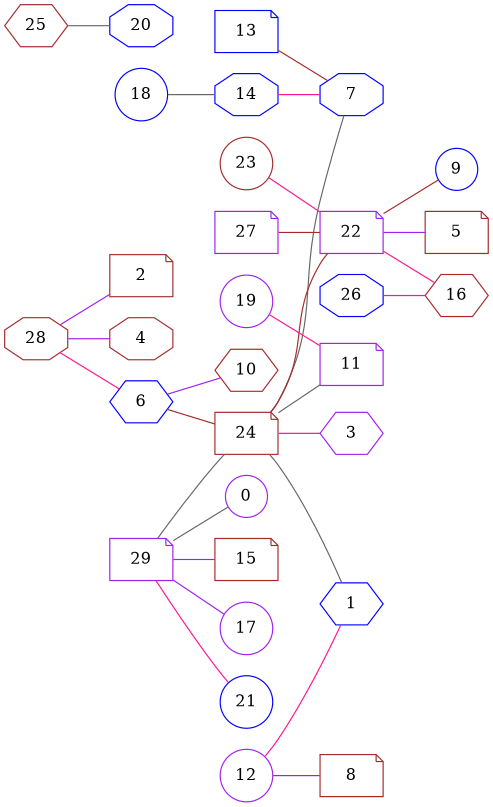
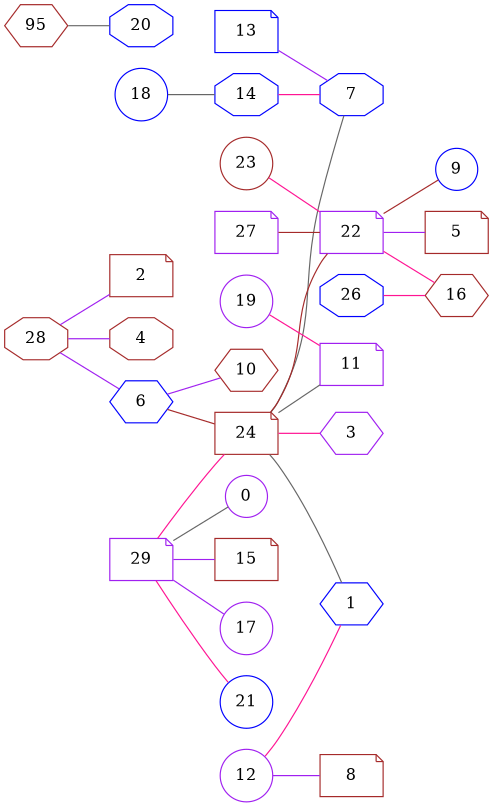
node "25": label "25" -> "95"
edge "13" -- "7": color brown -> purple
edge "28" -- "6": color deeppink -> purple
edge "24" -- "29": color gray40 -> deeppink
